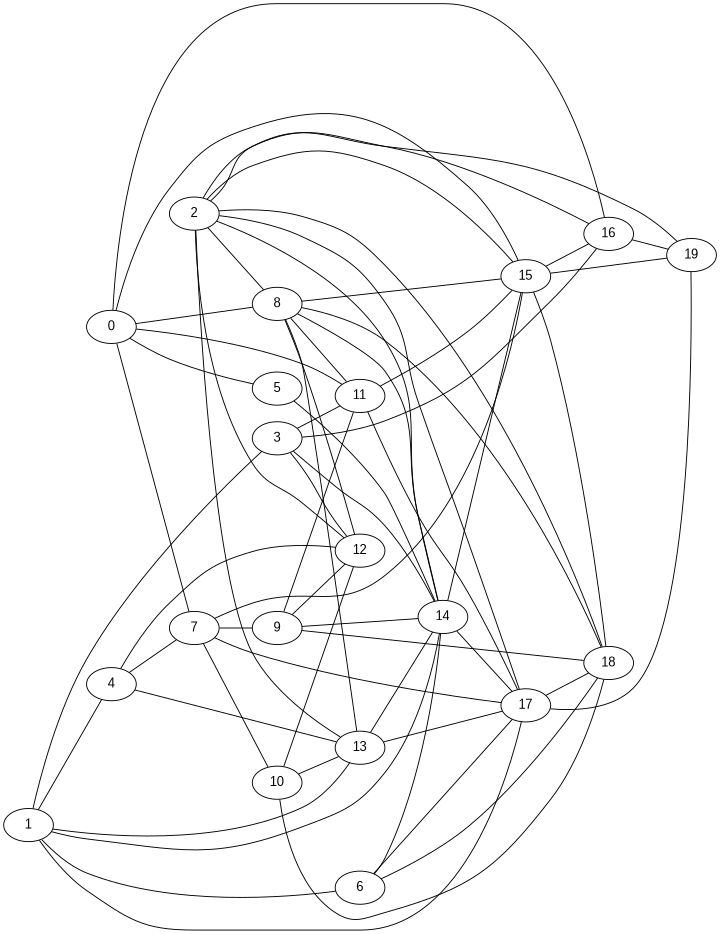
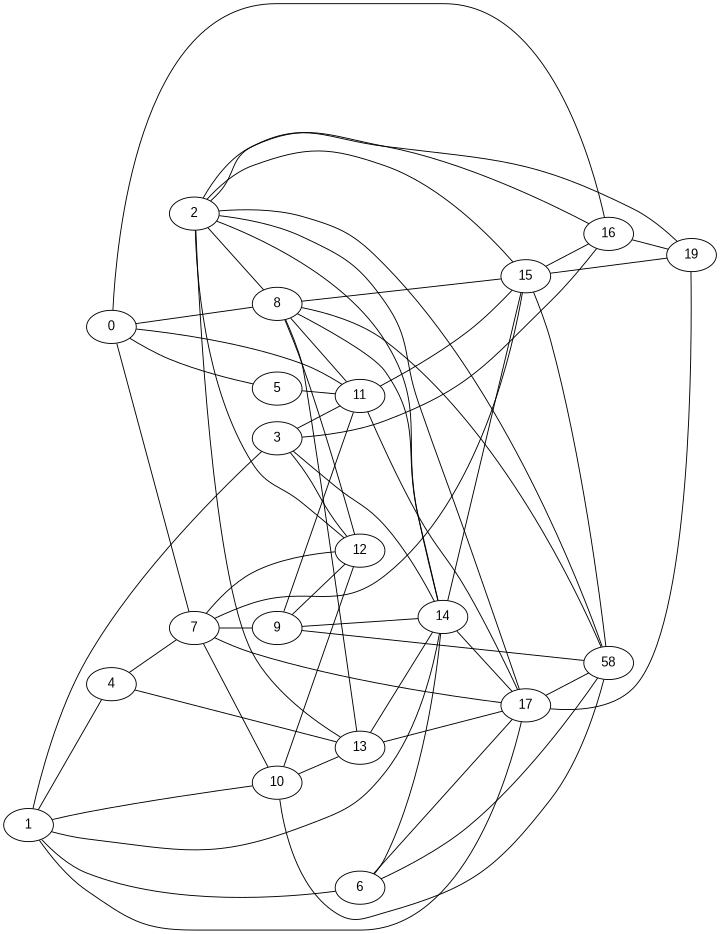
edge "15" -- "0": removed
edge "5" -- "14": now "5" -- "11"
edge "12" -- "4": now "12" -- "7"
node "18": label "18" -> "58"
edge "13" -- "1": now "10" -- "1"
